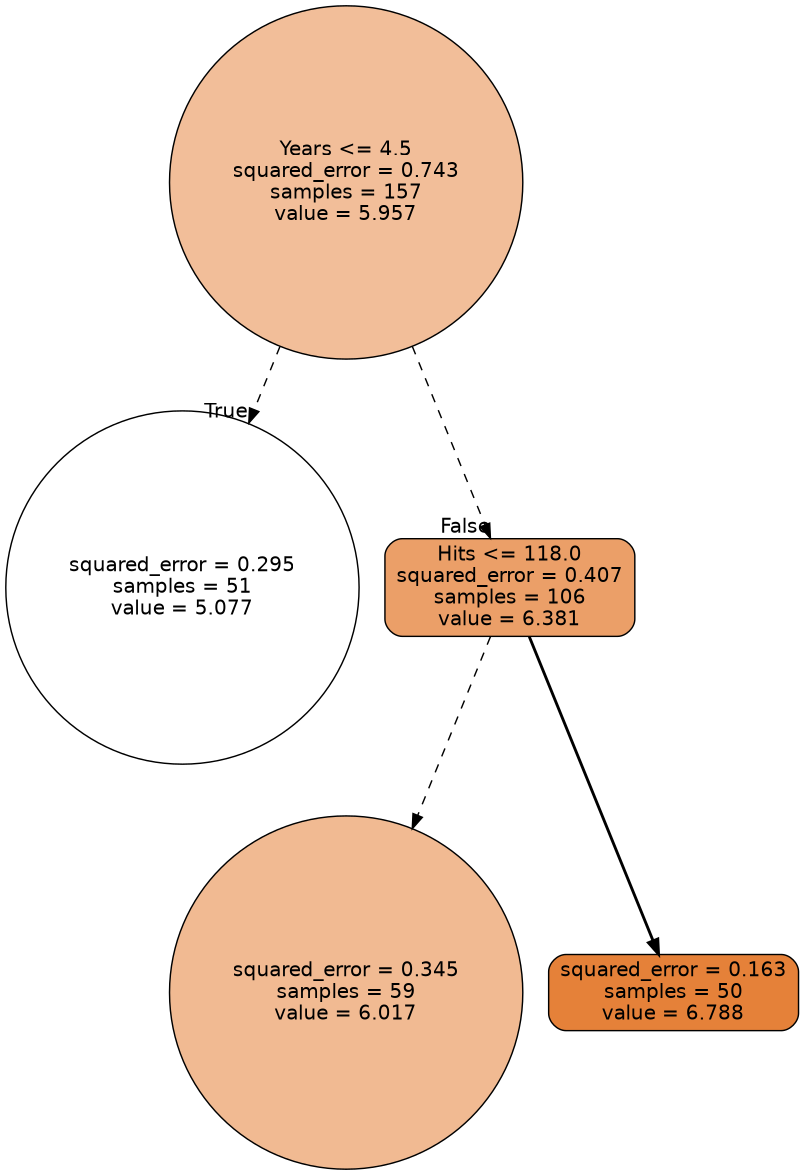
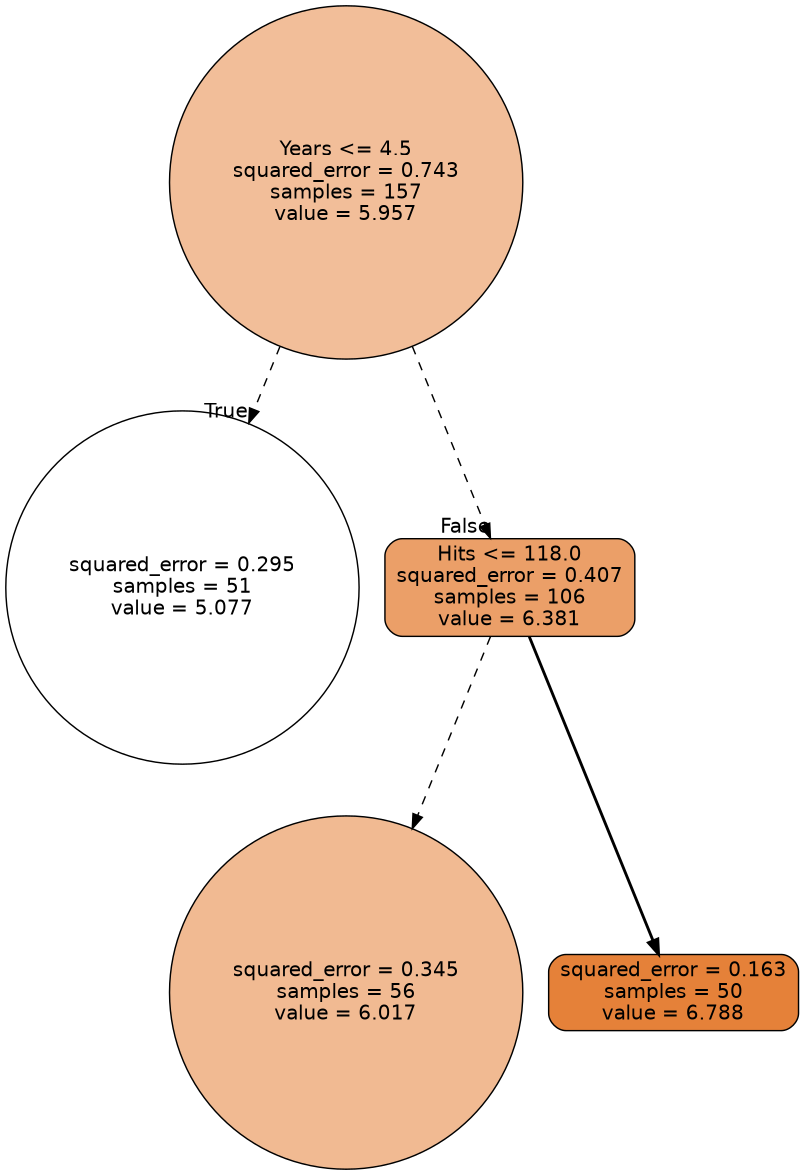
node "squared_error = 0.345 samples = 59 value = 6.017": label "squared_error = 0.345 samples = 59 value = 6.017" -> "squared_error = 0.345 samples = 56 value = 6.017"
